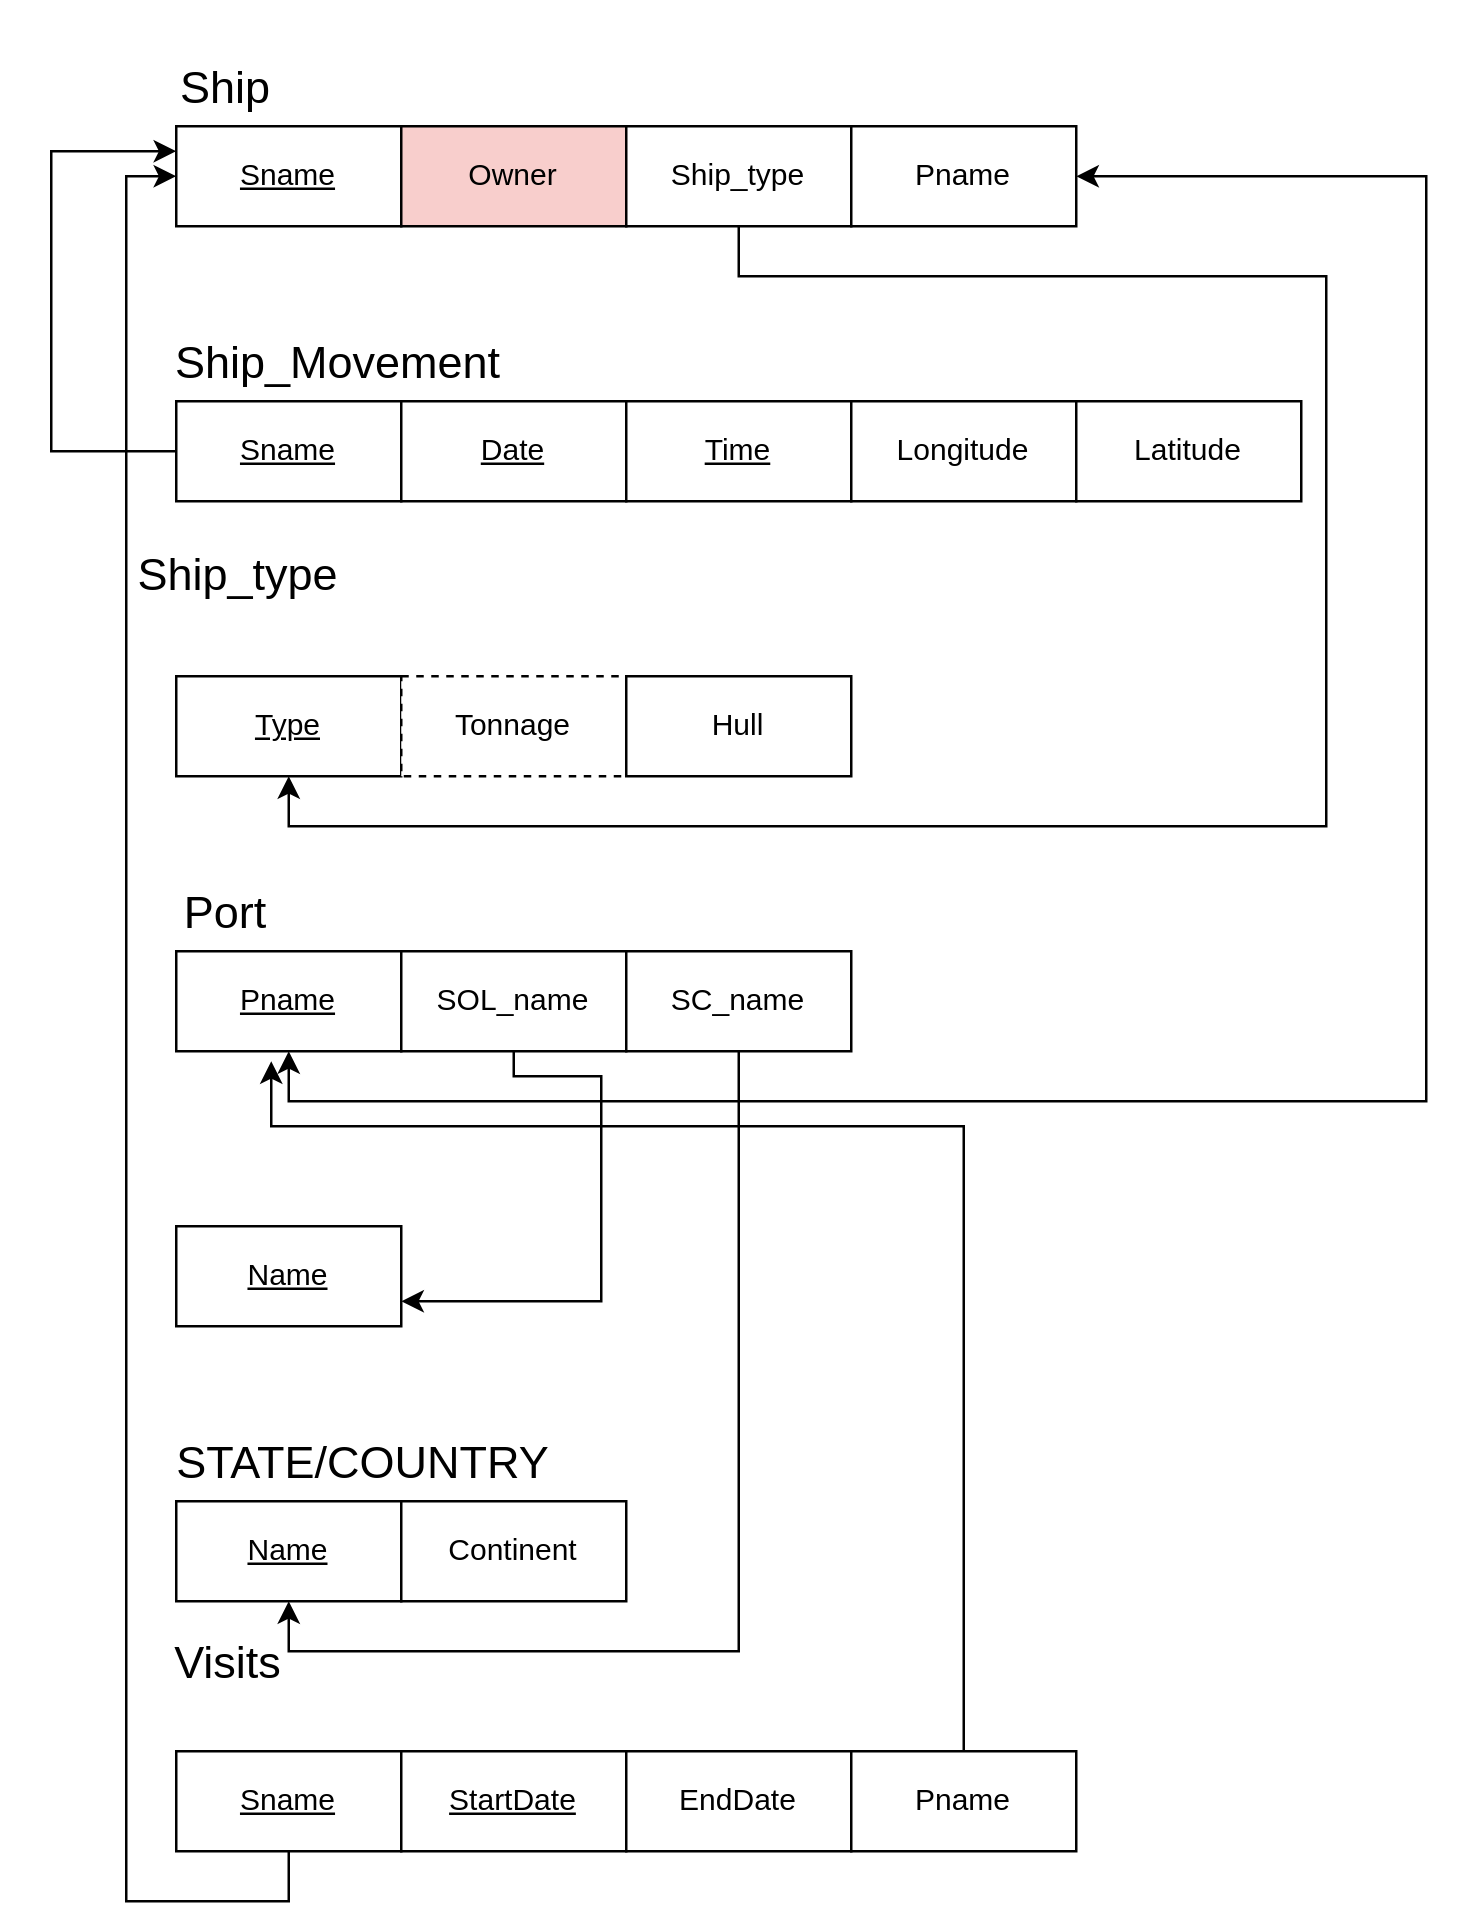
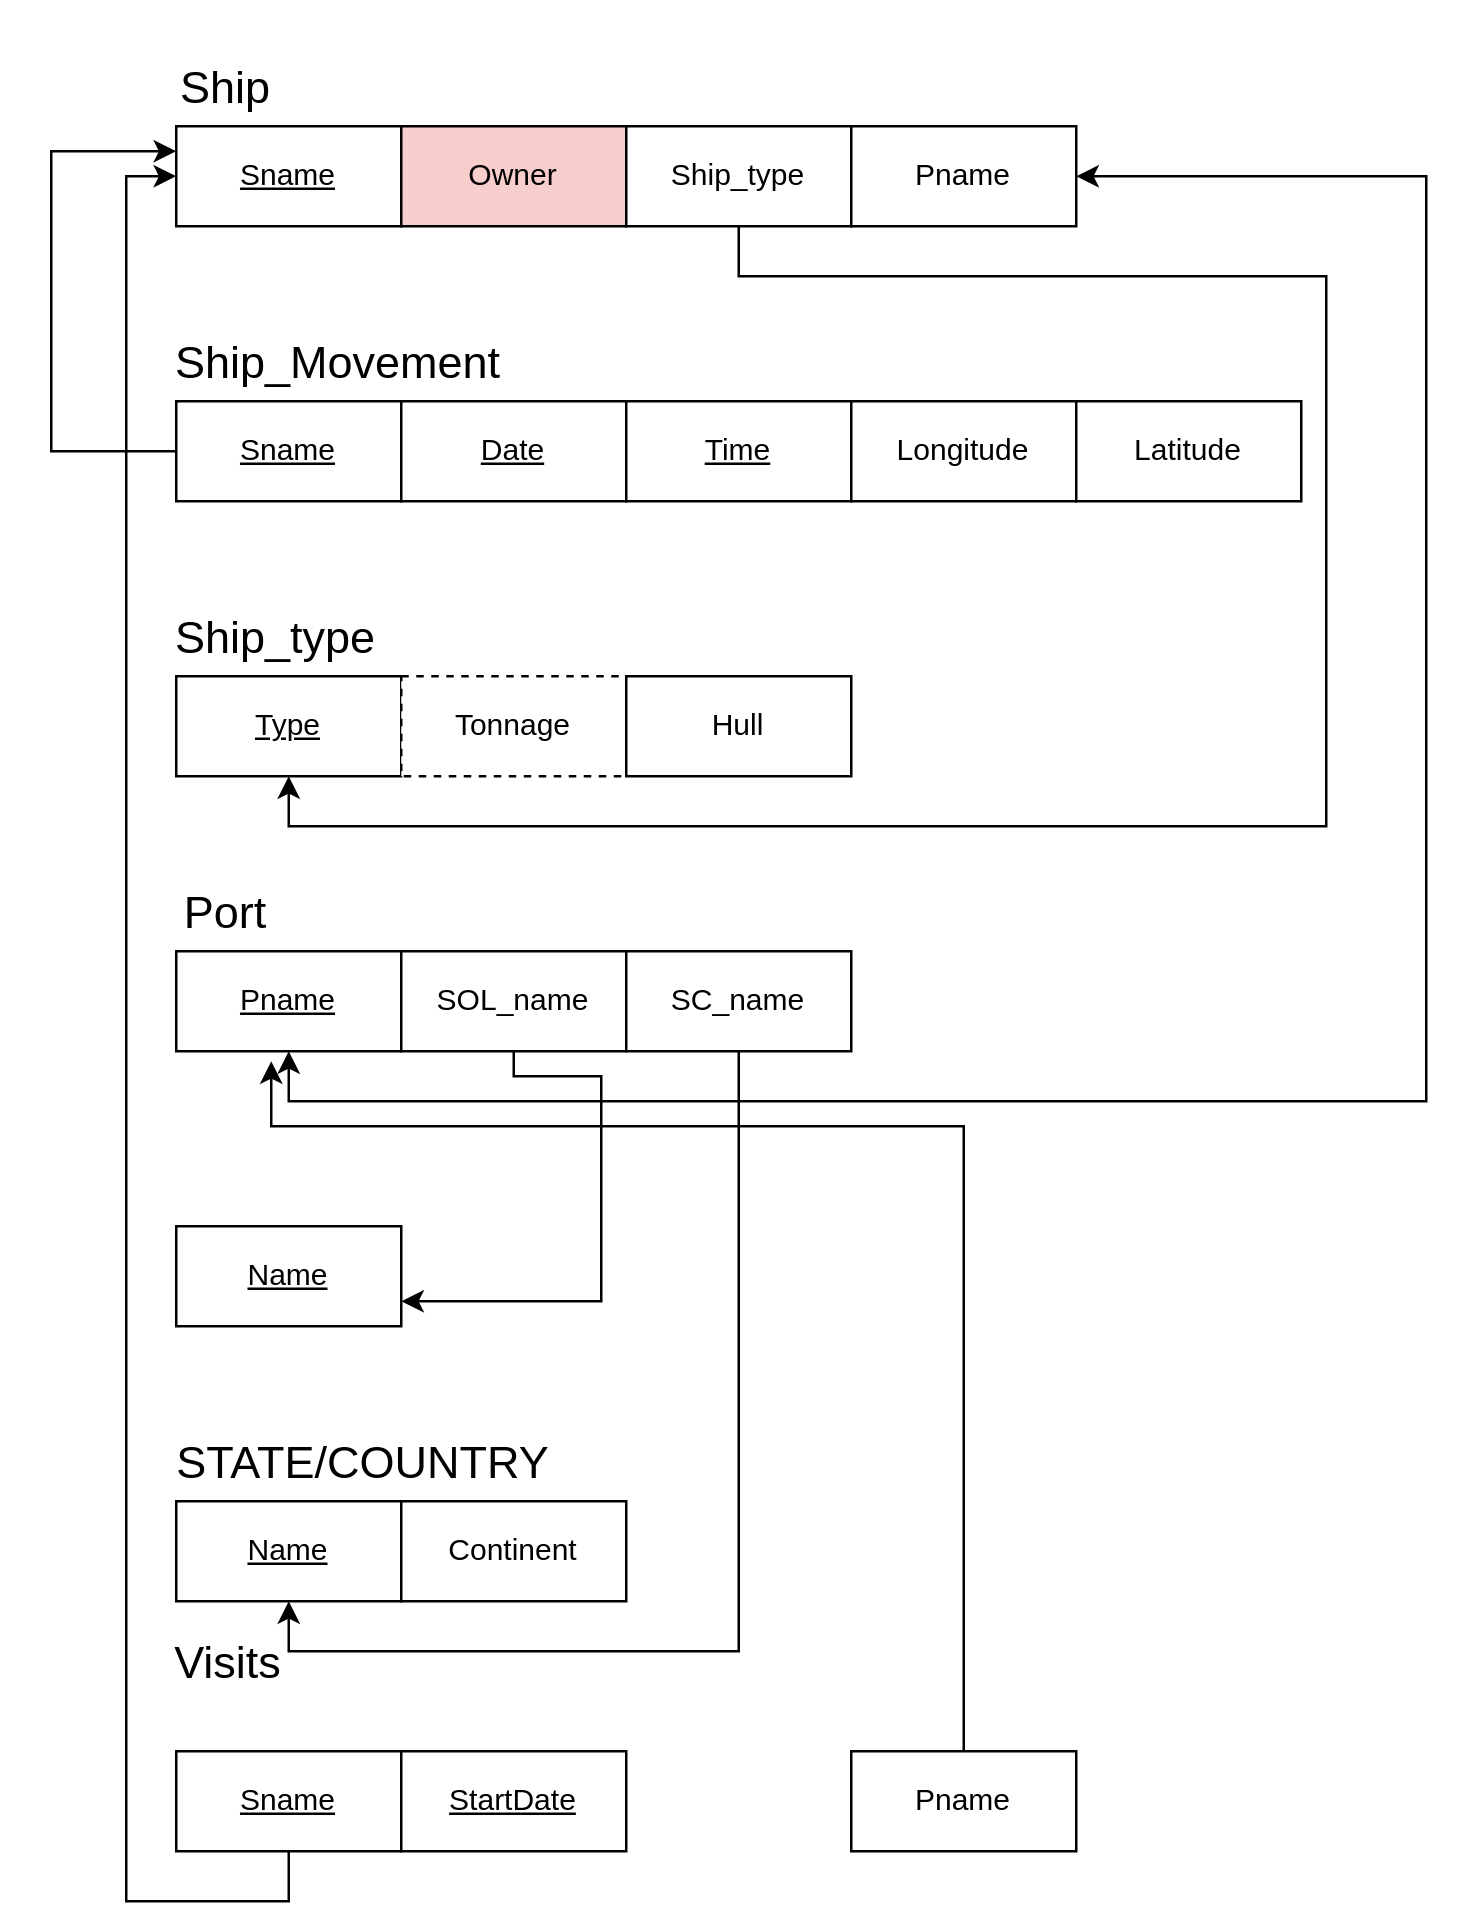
node "Ship_type": moved (239, 576) -> (276, 639)
node "EndDate": removed
